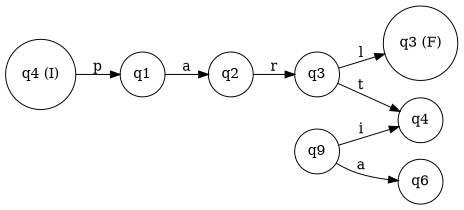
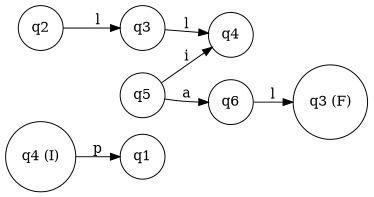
edge "q3" -> "q3 (F)": now "q6" -> "q3 (F)"
edge "q2" -> "q3": label "r" -> "l"
edge "q1" -> "q2": removed, label "a"
edge "q3" -> "q4": label "t" -> "l"
node "q9": label "q9" -> "q5"
